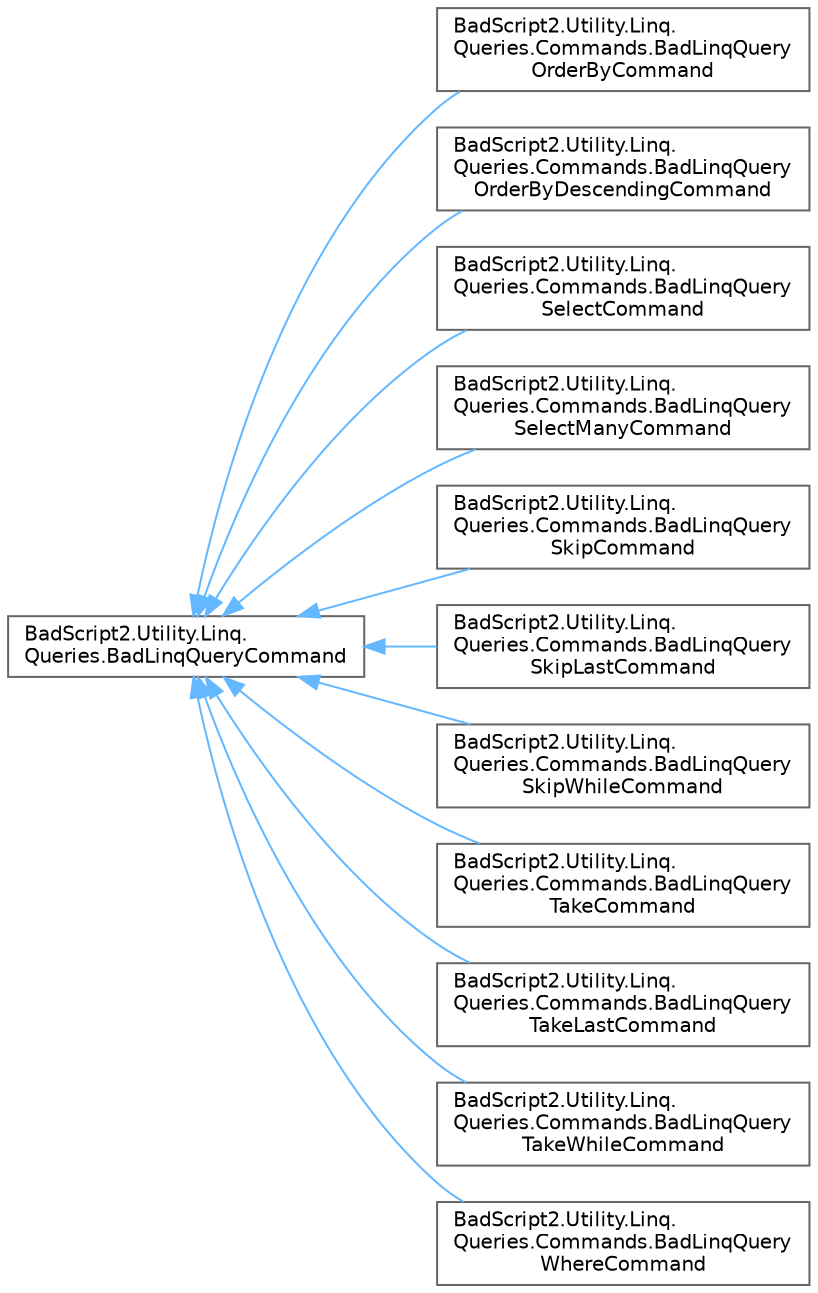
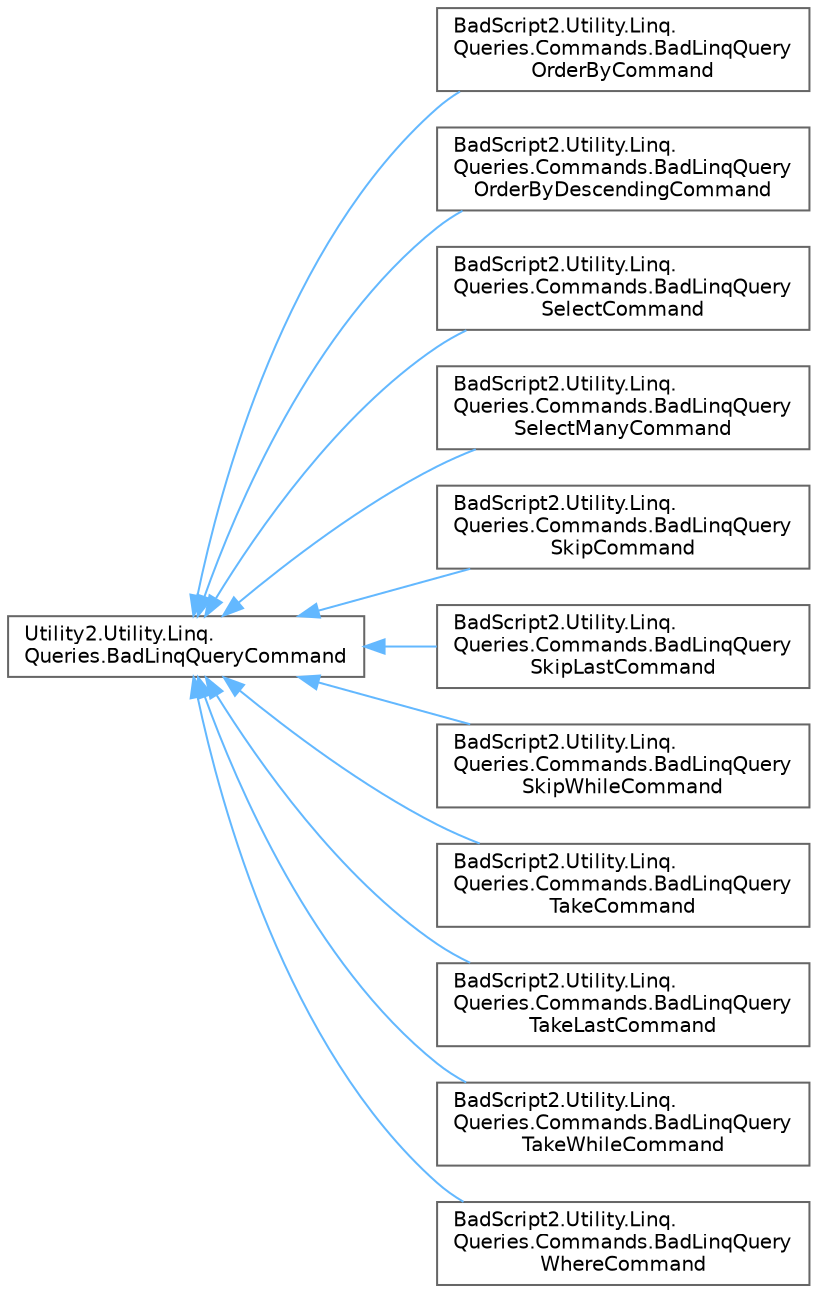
node "BadScript2.Utility.Linq. Queries.BadLinqQueryCommand": label "BadScript2.Utility.Linq. Queries.BadLinqQueryCommand" -> "Utility2.Utility.Linq. Queries.BadLinqQueryCommand"
